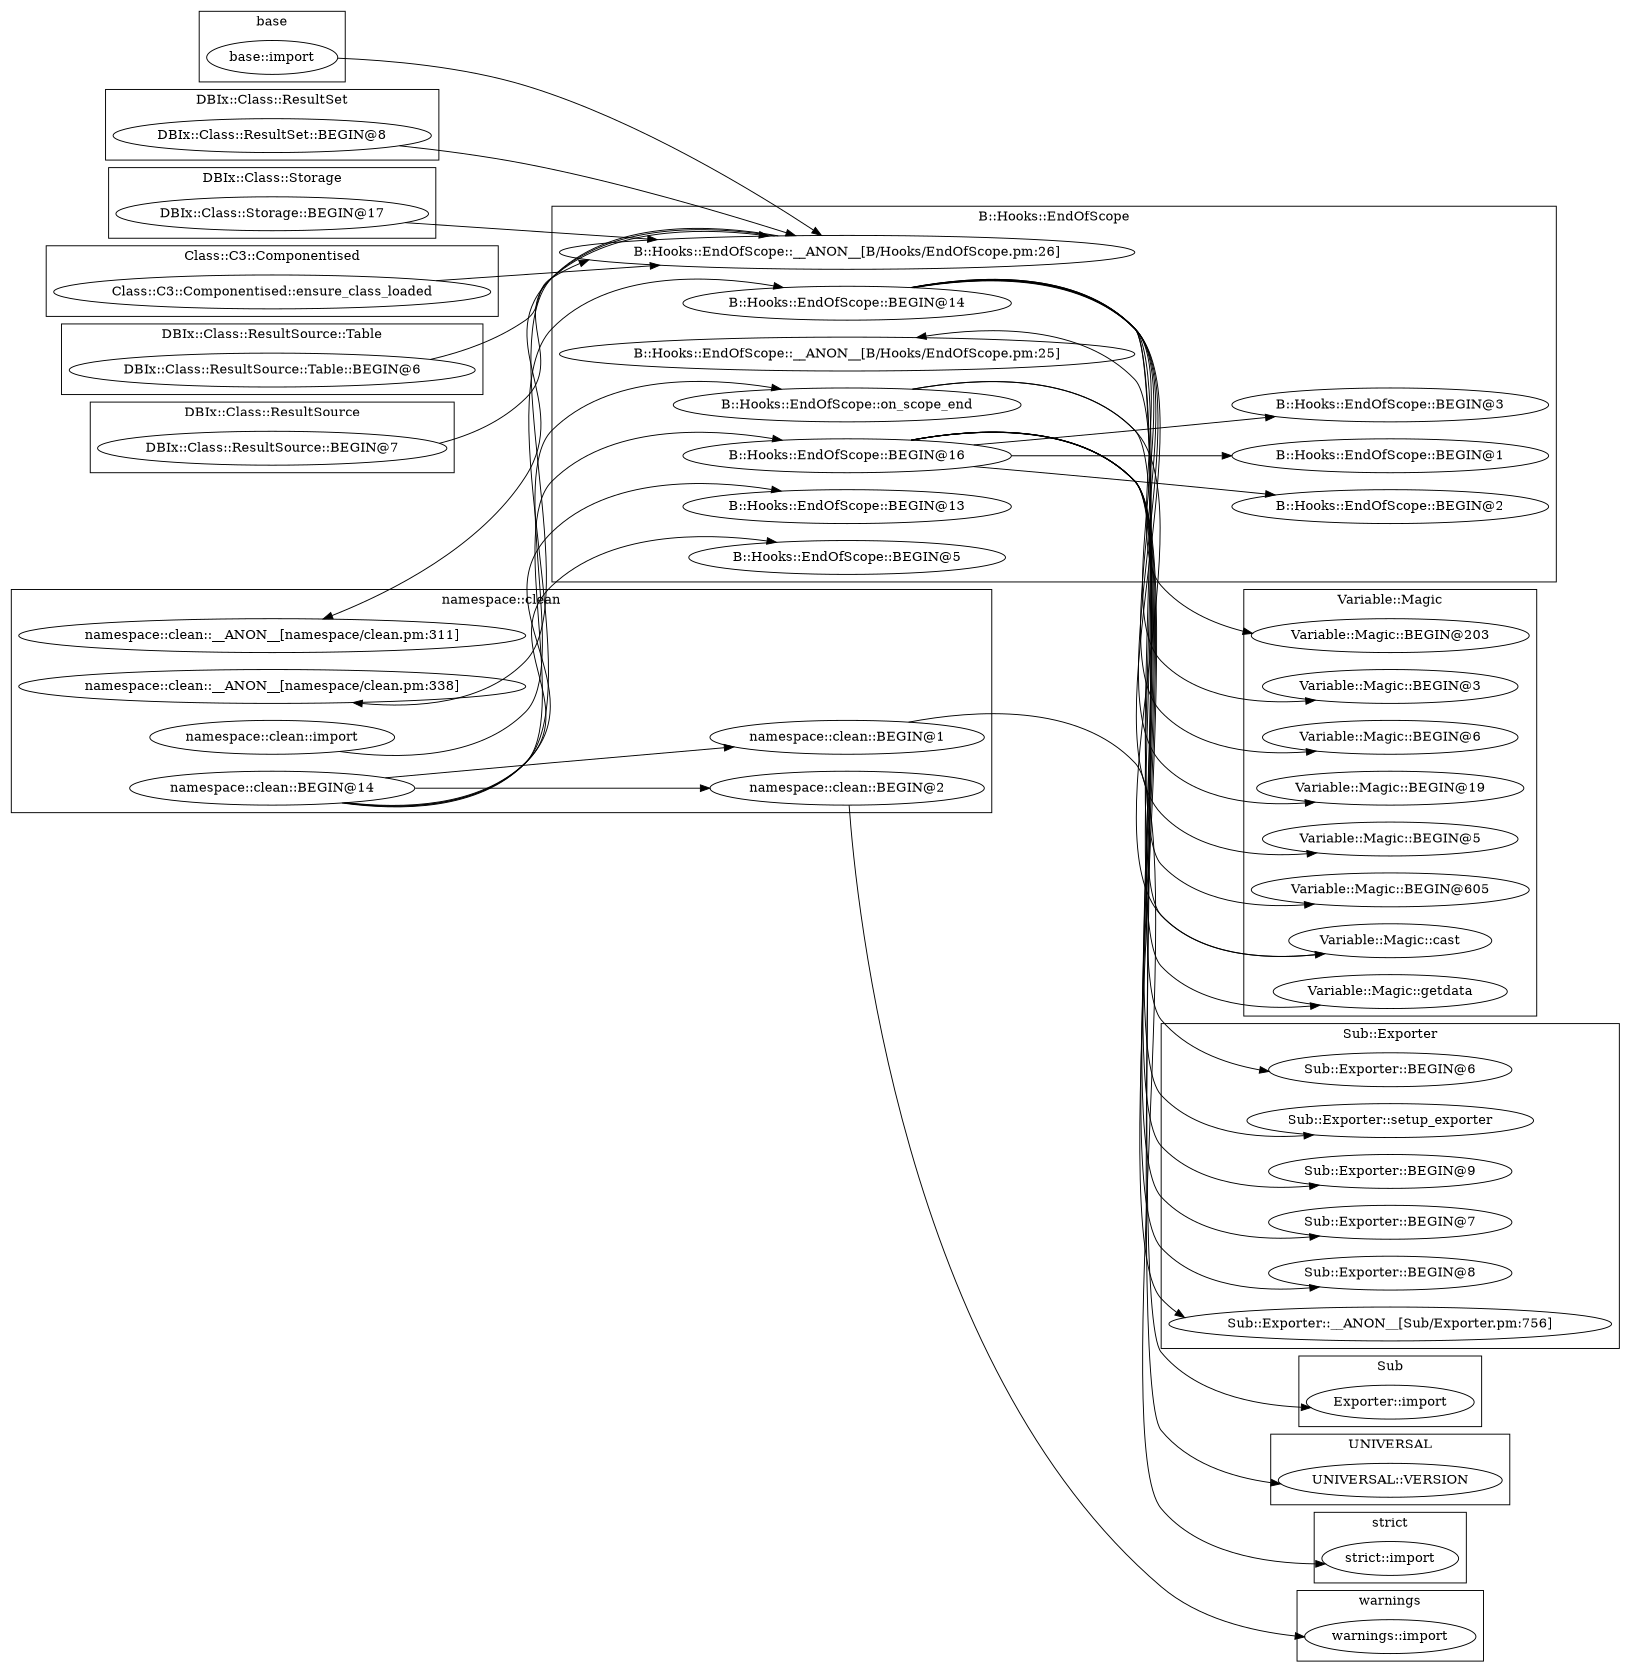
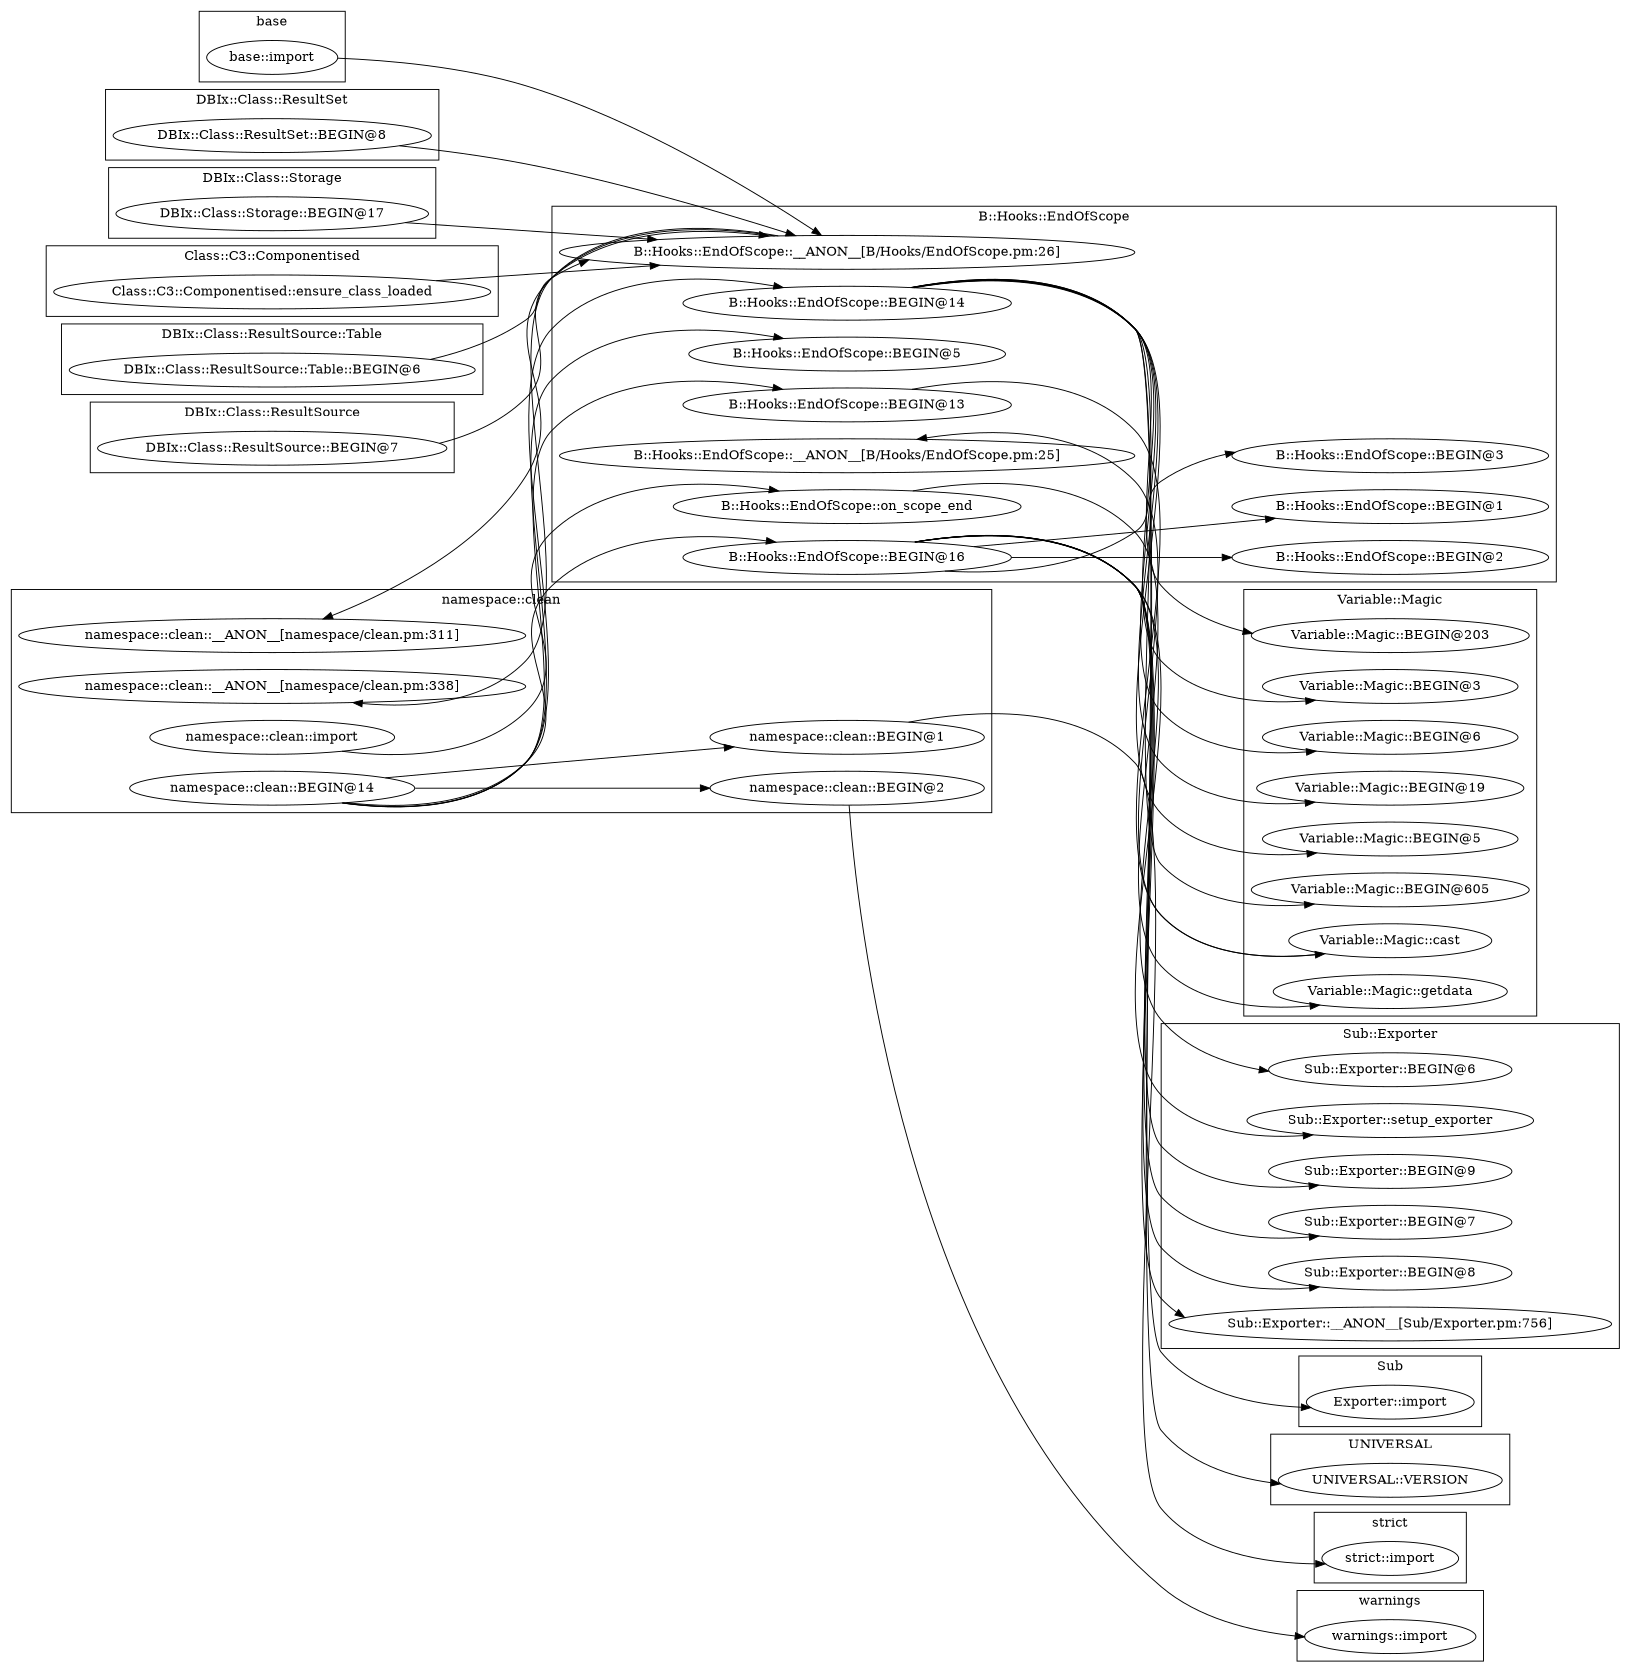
edge "B::Hooks::EndOfScope::on_scope_end" -> "Variable::Magic::cast": now "B::Hooks::EndOfScope::BEGIN@13" -> "Variable::Magic::cast"
